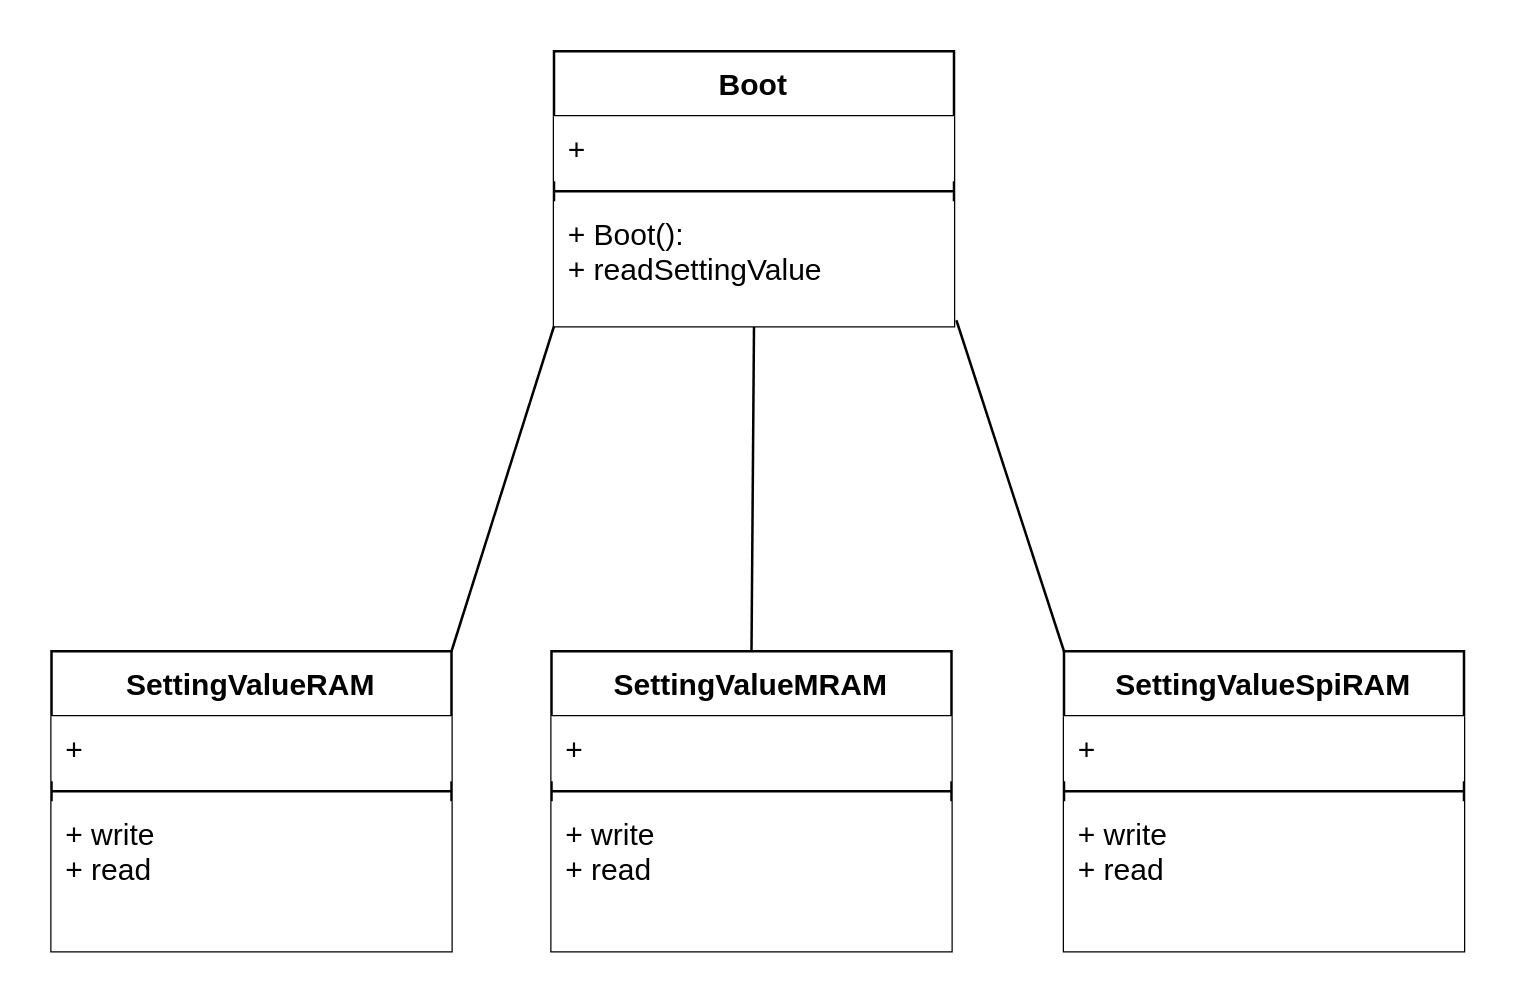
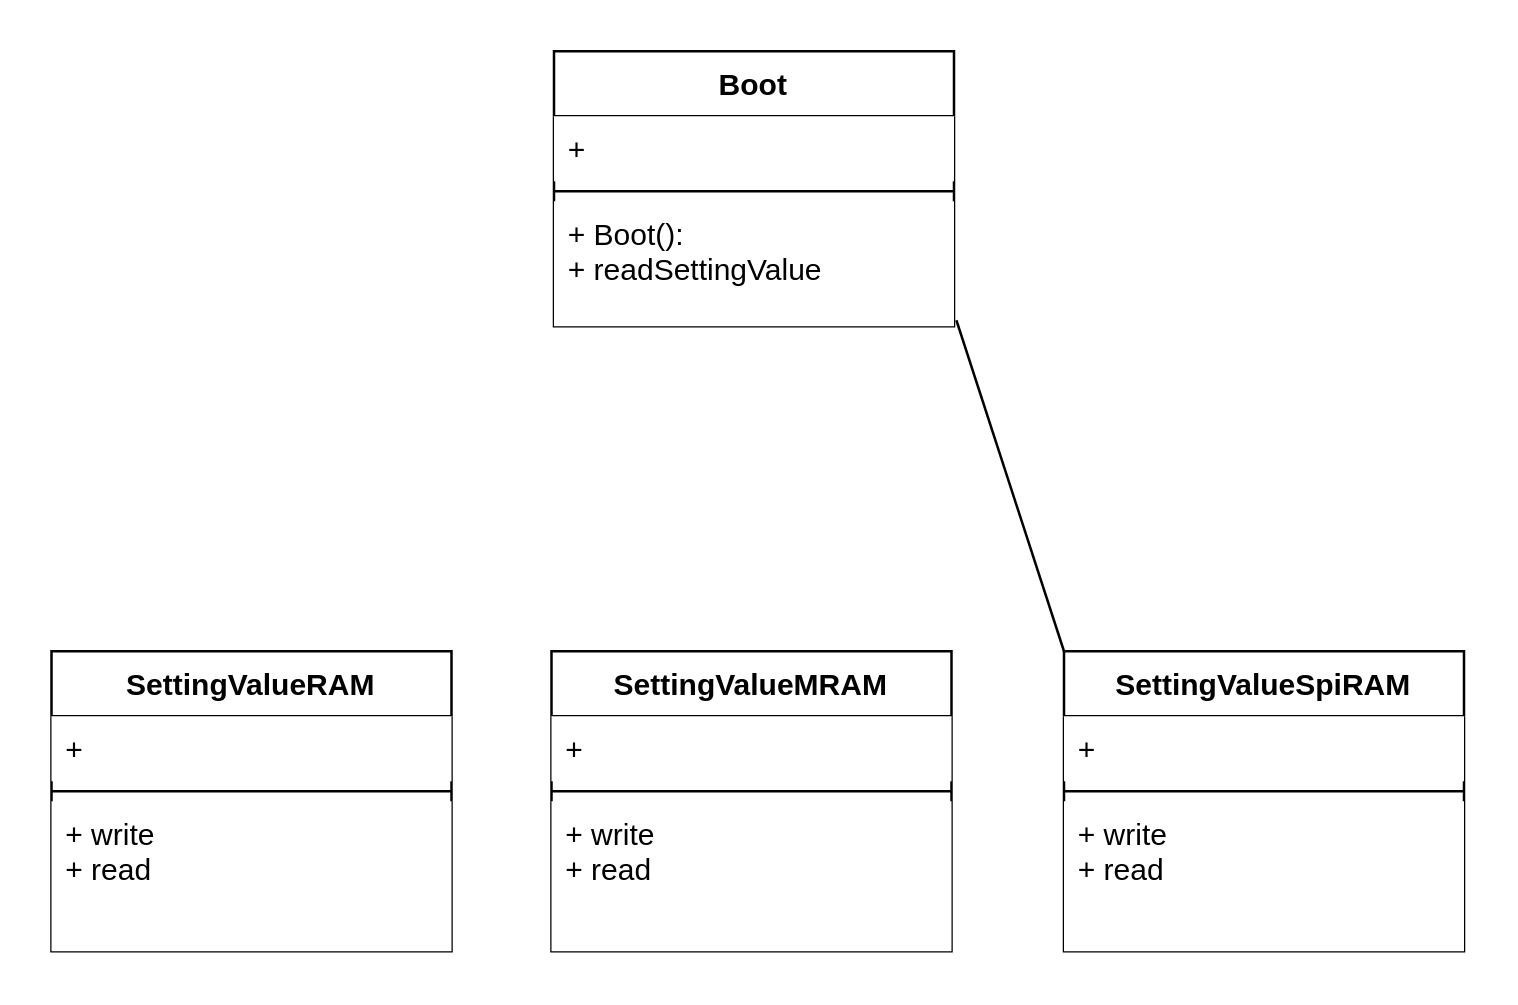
edge "Boot" -- "SettingValueRAM": removed
edge "Boot" -- "SettingValueMRAM": removed
